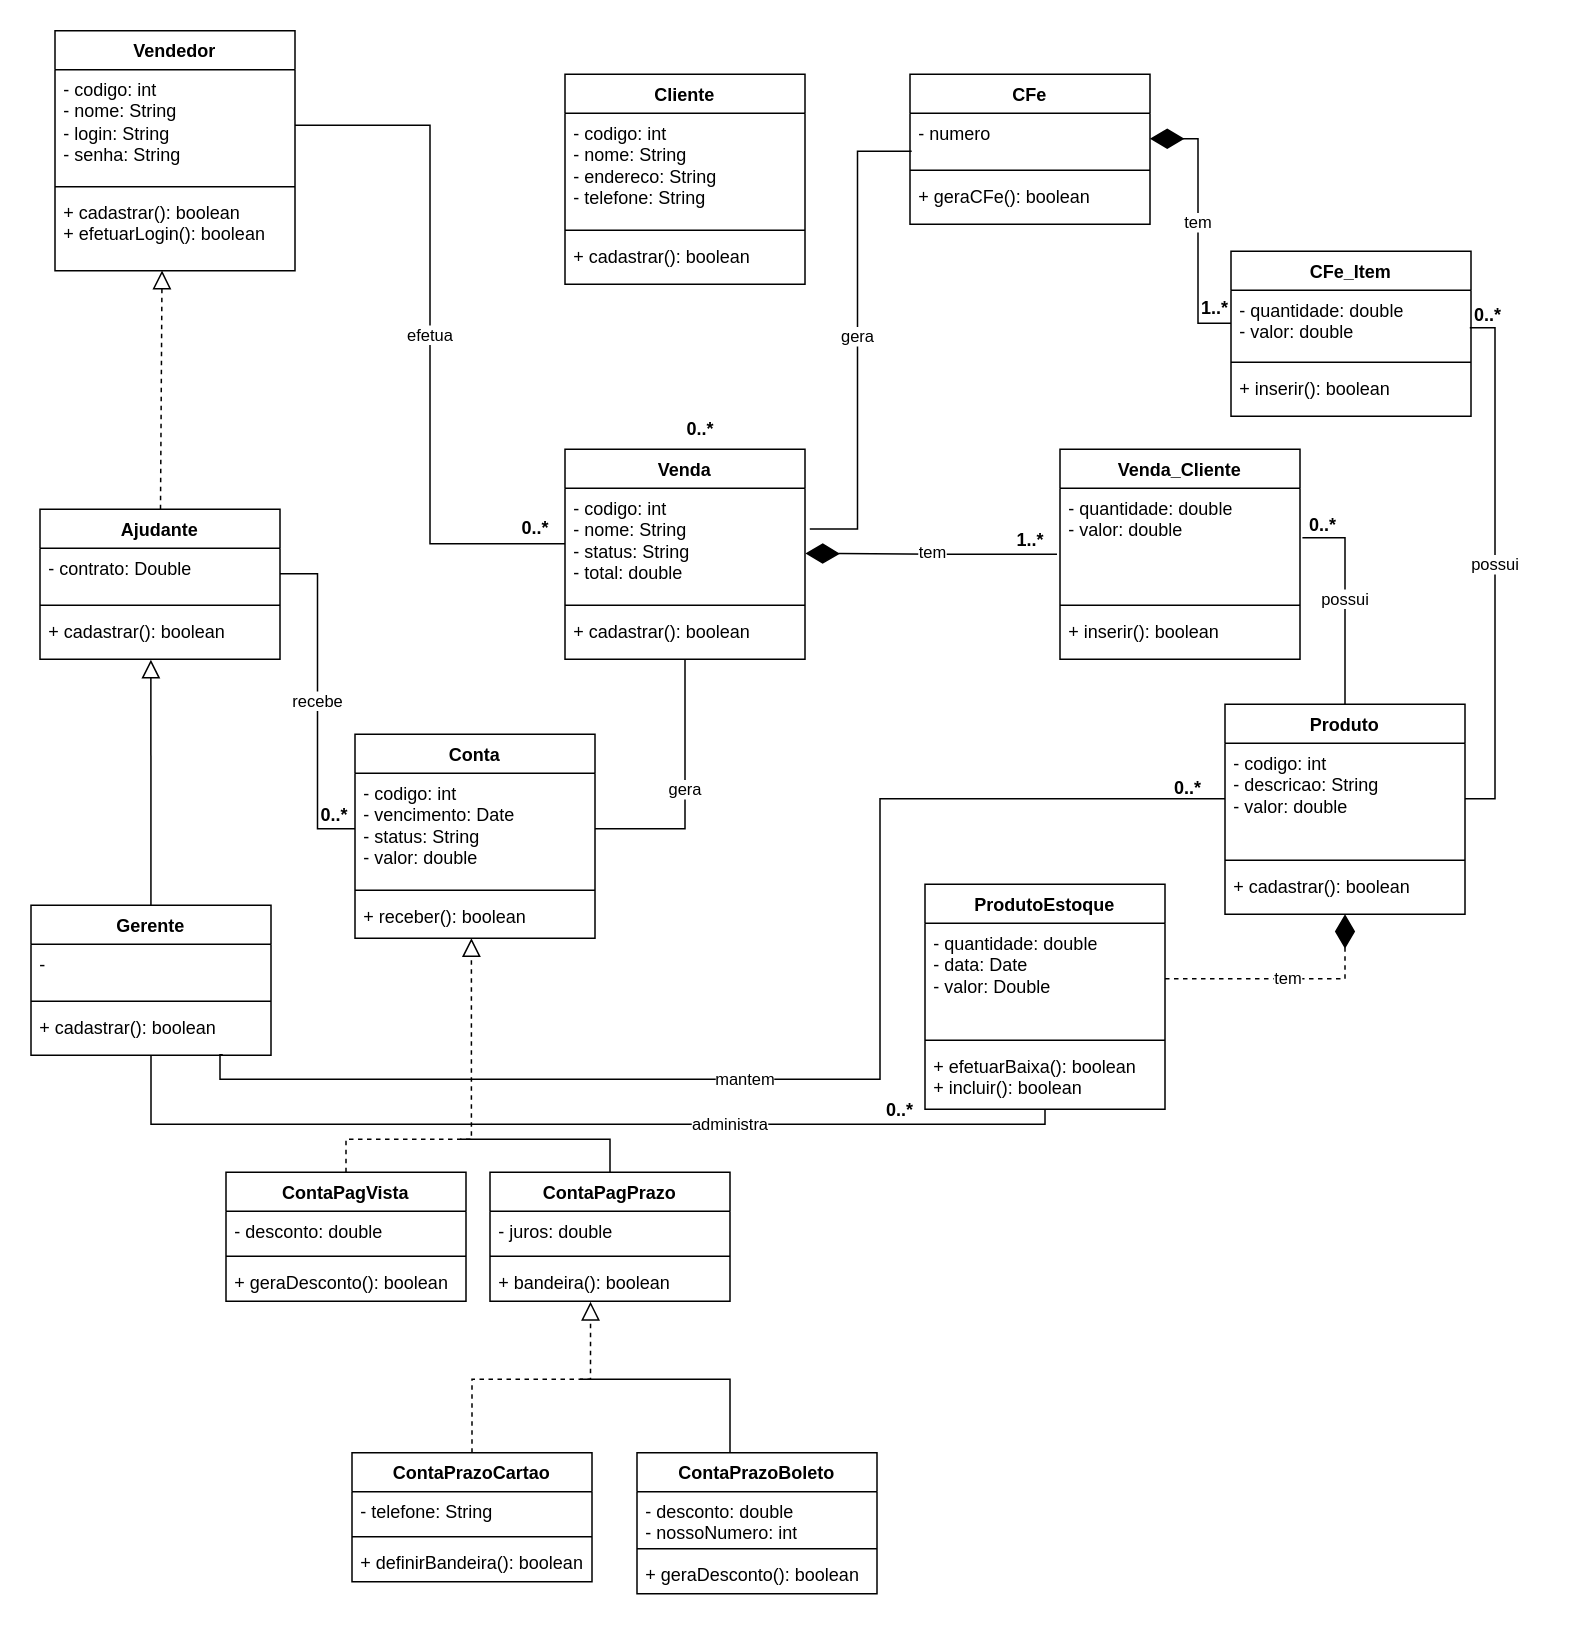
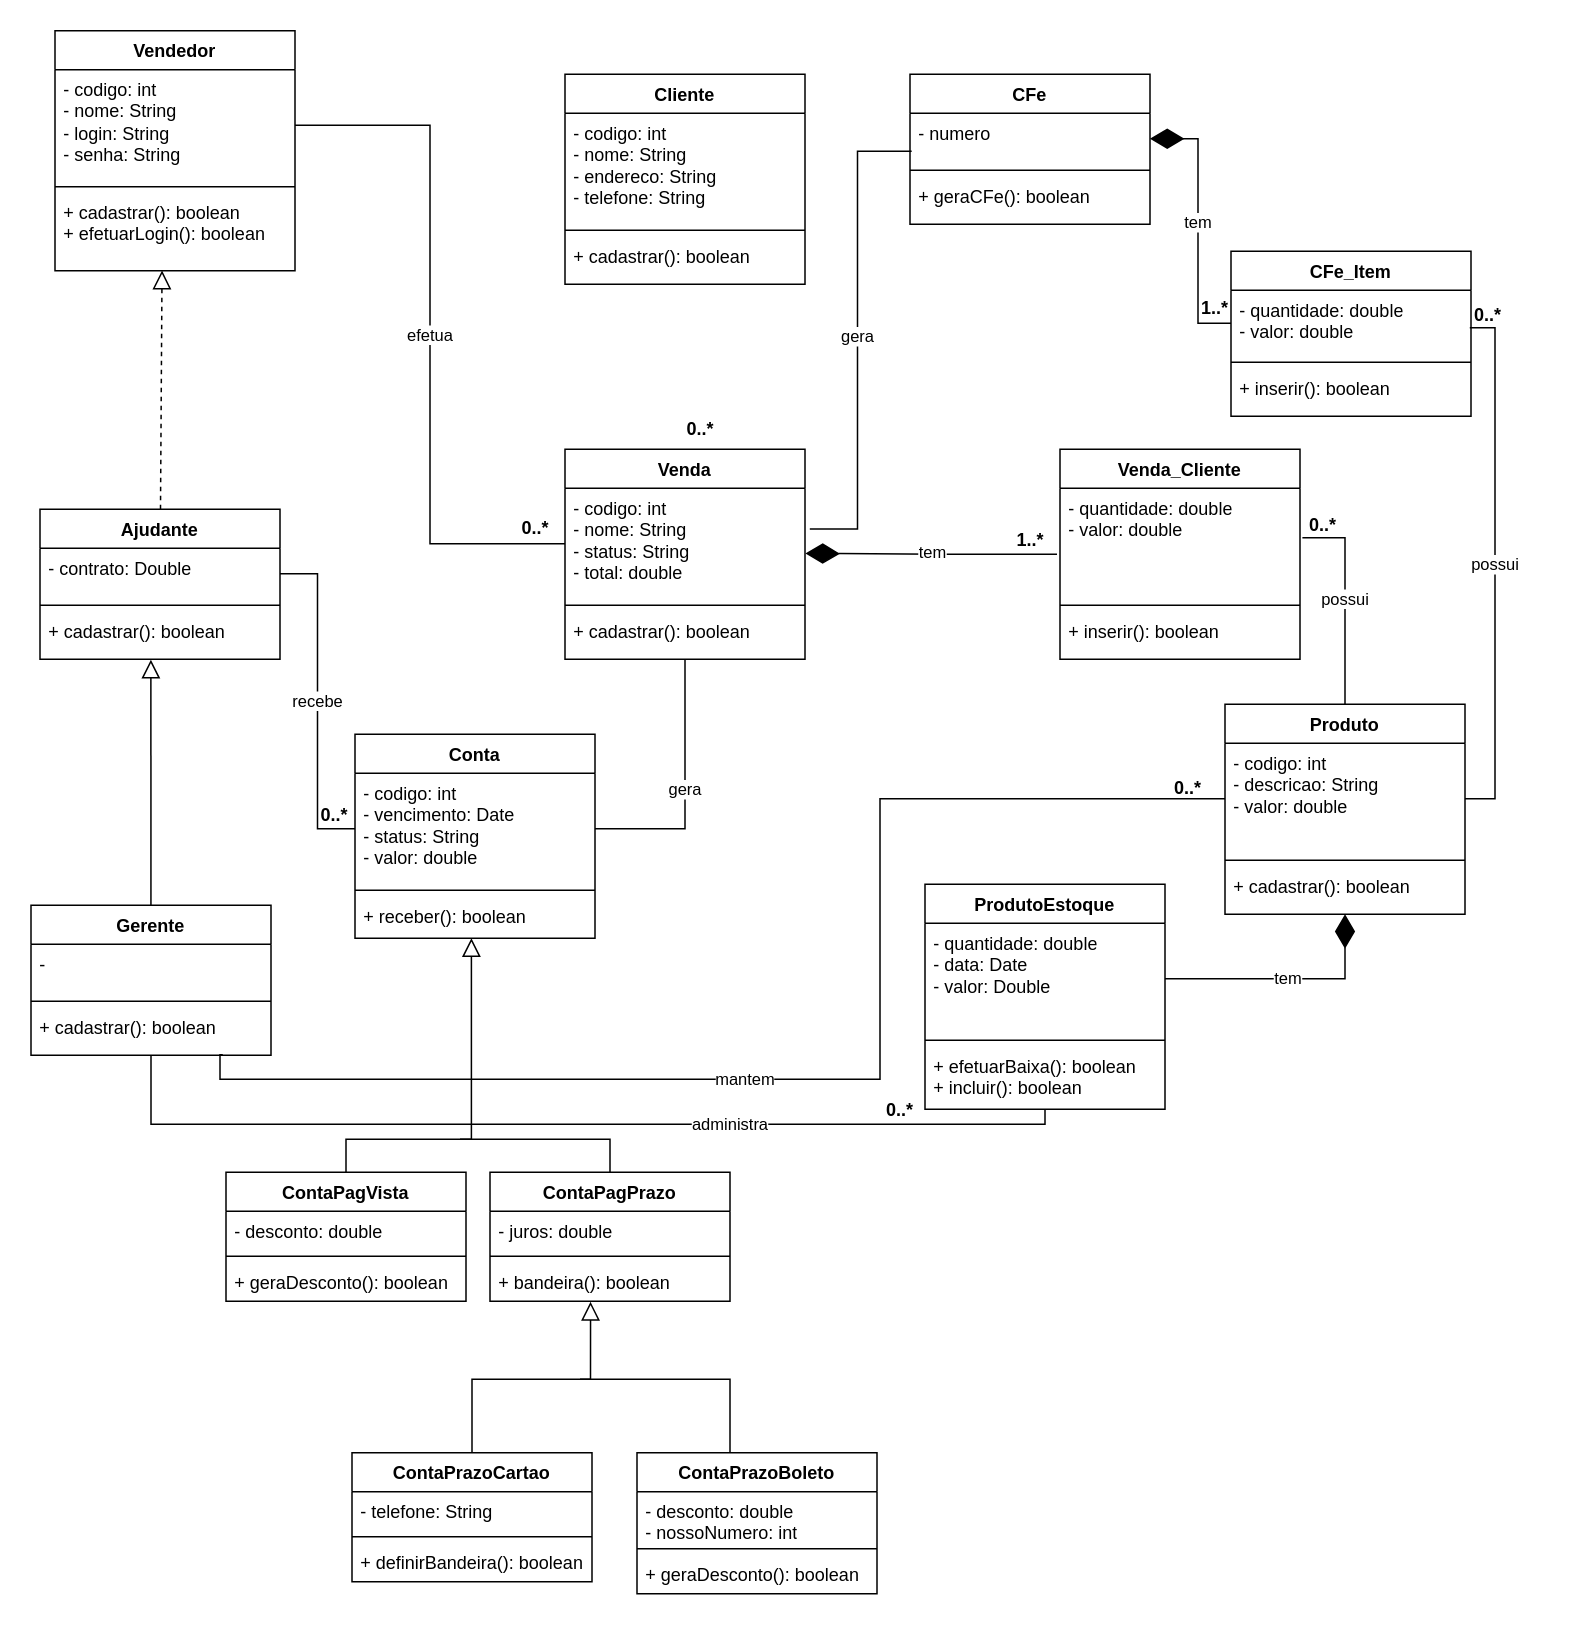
edge "- quantidade: double - data: Date - valor: Double" -> "Produto": style dashed -> solid
edge "ContaPagVista" -> "+ receber(): boolean": style dashed -> solid
edge "ContaPrazoCartao" -> "+ bandeira(): boolean": style dashed -> solid
